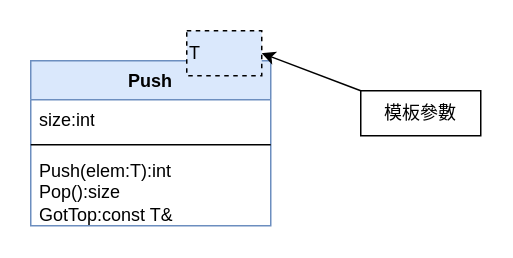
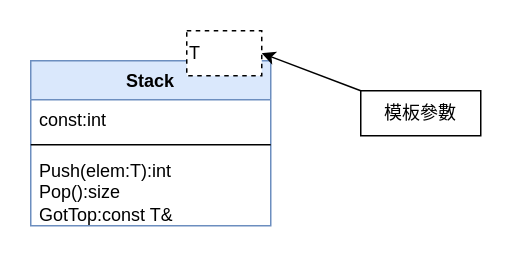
node "T": fillcolor #dae8fc -> #ffffff
node "Push": label "Push" -> "Stack"
node "size:int": label "size:int" -> "const:int"
